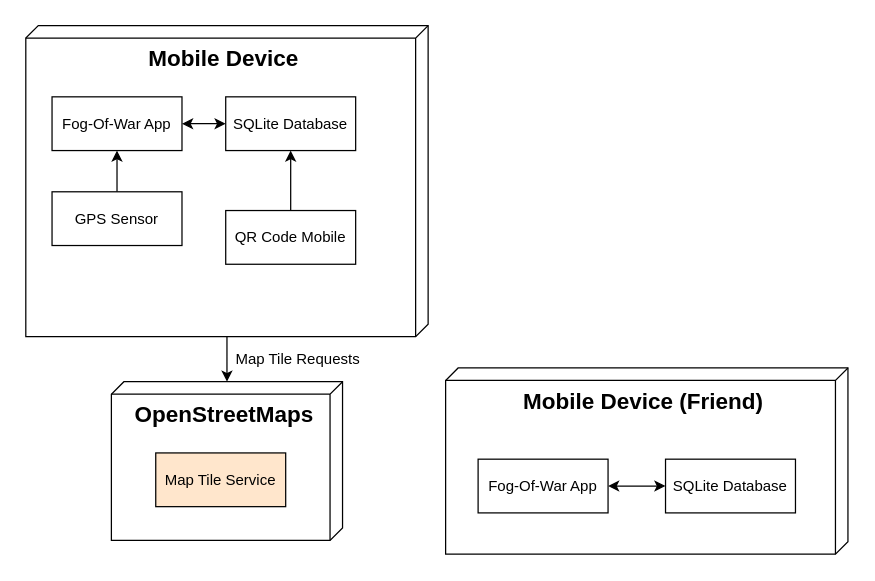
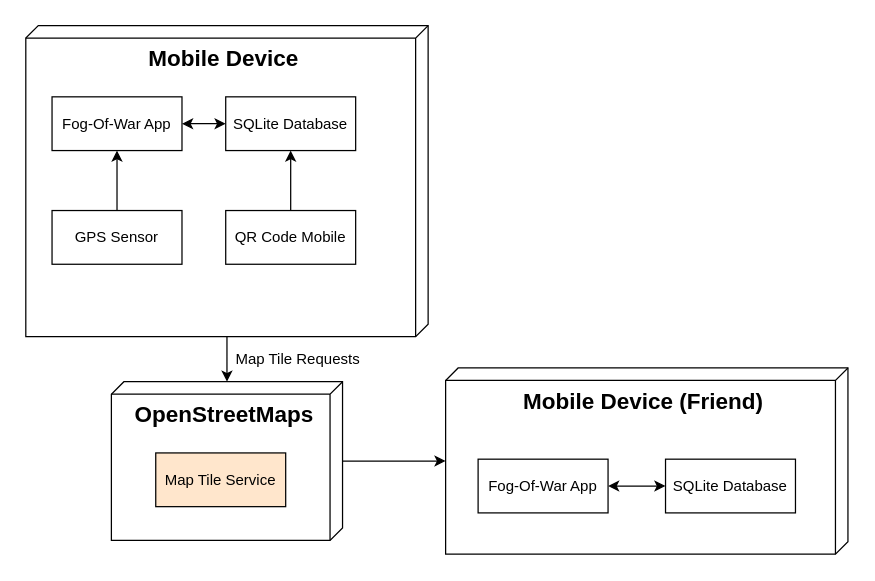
node "GPS Sensor": moved (117, 219) -> (117, 238)
edge "OpenStreetMaps" -> "Mobile Device (Friend)": added
